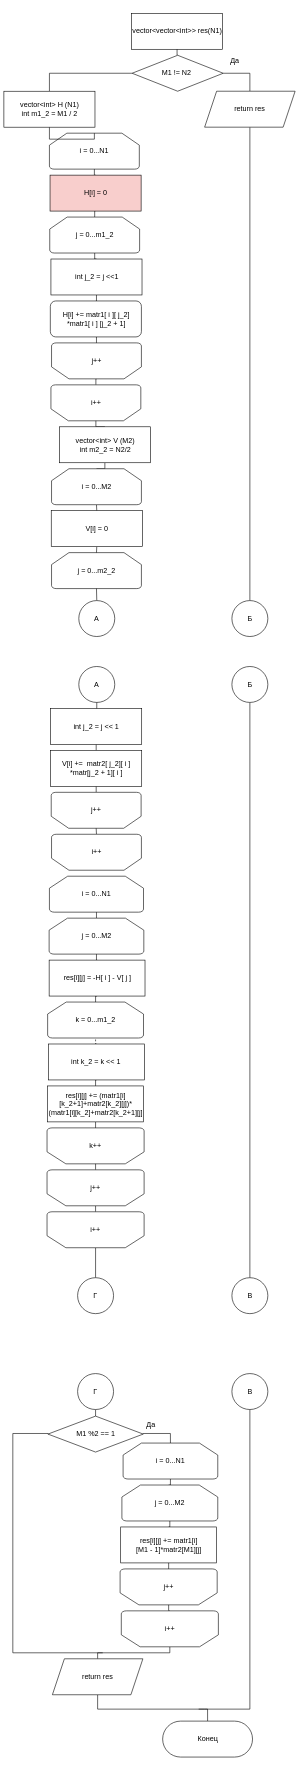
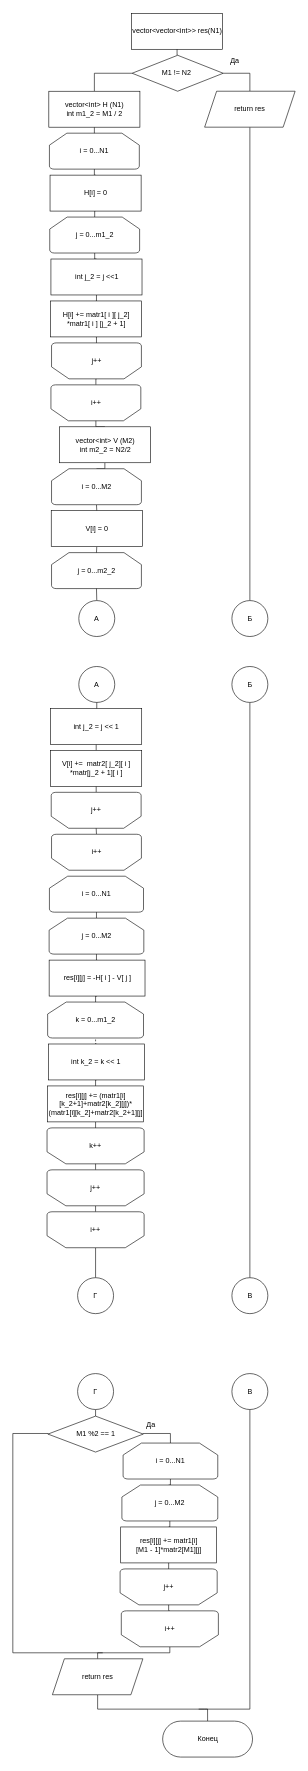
node "vector<int> H (N1) int m1_2 = M1 / 2": moved (50, 108) -> (95, 108)
node "H[i] = 0": fillcolor #f8cecc -> #ffffff
node "H[i] += matr1[ i ][ j_2] *matr1[ i ] [j_2 + 1]": shape rounded rectangle -> rectangle
